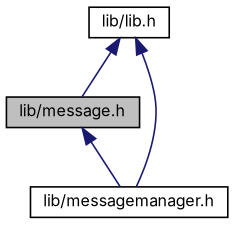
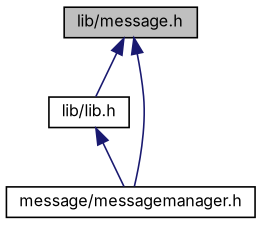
edge "lib/message.h" -> "lib/lib.h": reversed
node "lib/messagemanager.h": label "lib/messagemanager.h" -> "message/messagemanager.h"
